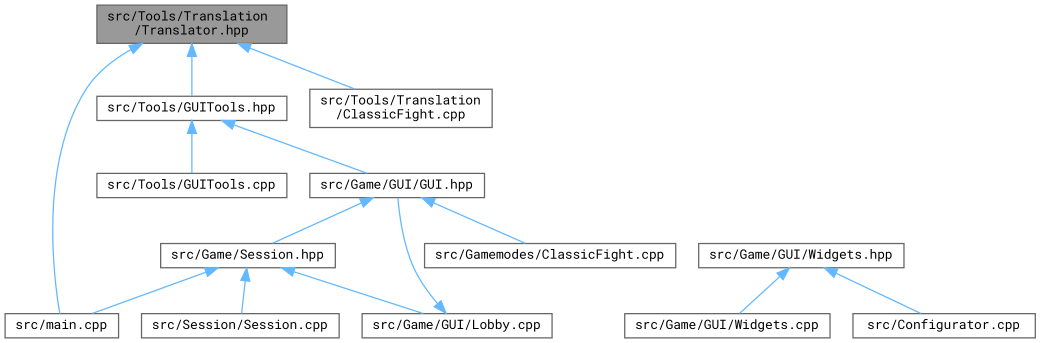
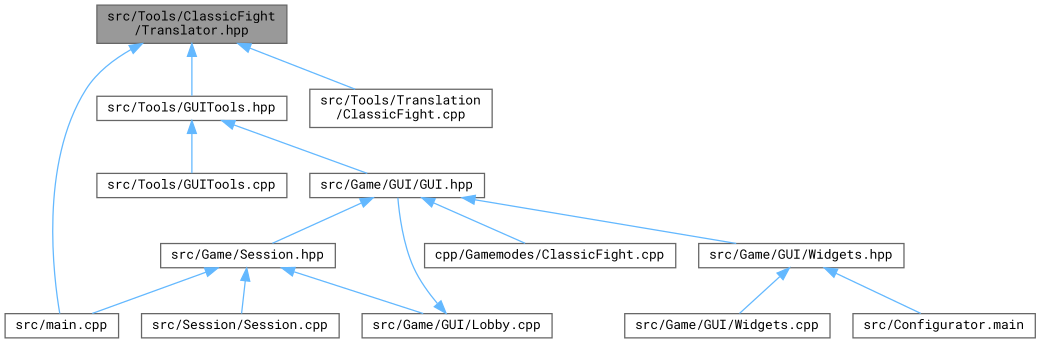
node "src/Tools/Translation /Translator.hpp": label "src/Tools/Translation /Translator.hpp" -> "src/Tools/ClassicFight /Translator.hpp"
edge "src/Game/GUI/Widgets.hpp" -> "src/Game/GUI/GUI.hpp": added
node "src/Gamemodes/ClassicFight.cpp": label "src/Gamemodes/ClassicFight.cpp" -> "cpp/Gamemodes/ClassicFight.cpp"
node "src/Configurator.cpp": label "src/Configurator.cpp" -> "src/Configurator.main"
